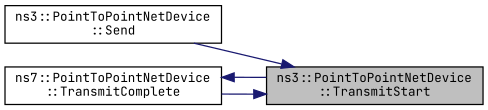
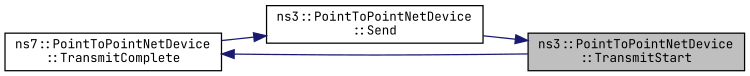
edge "ns7::PointToPointNetDevice ::TransmitComplete" -> "ns3::PointToPointNetDevice ::TransmitStart": now "ns7::PointToPointNetDevice ::TransmitComplete" -> "ns3::PointToPointNetDevice ::Send"
